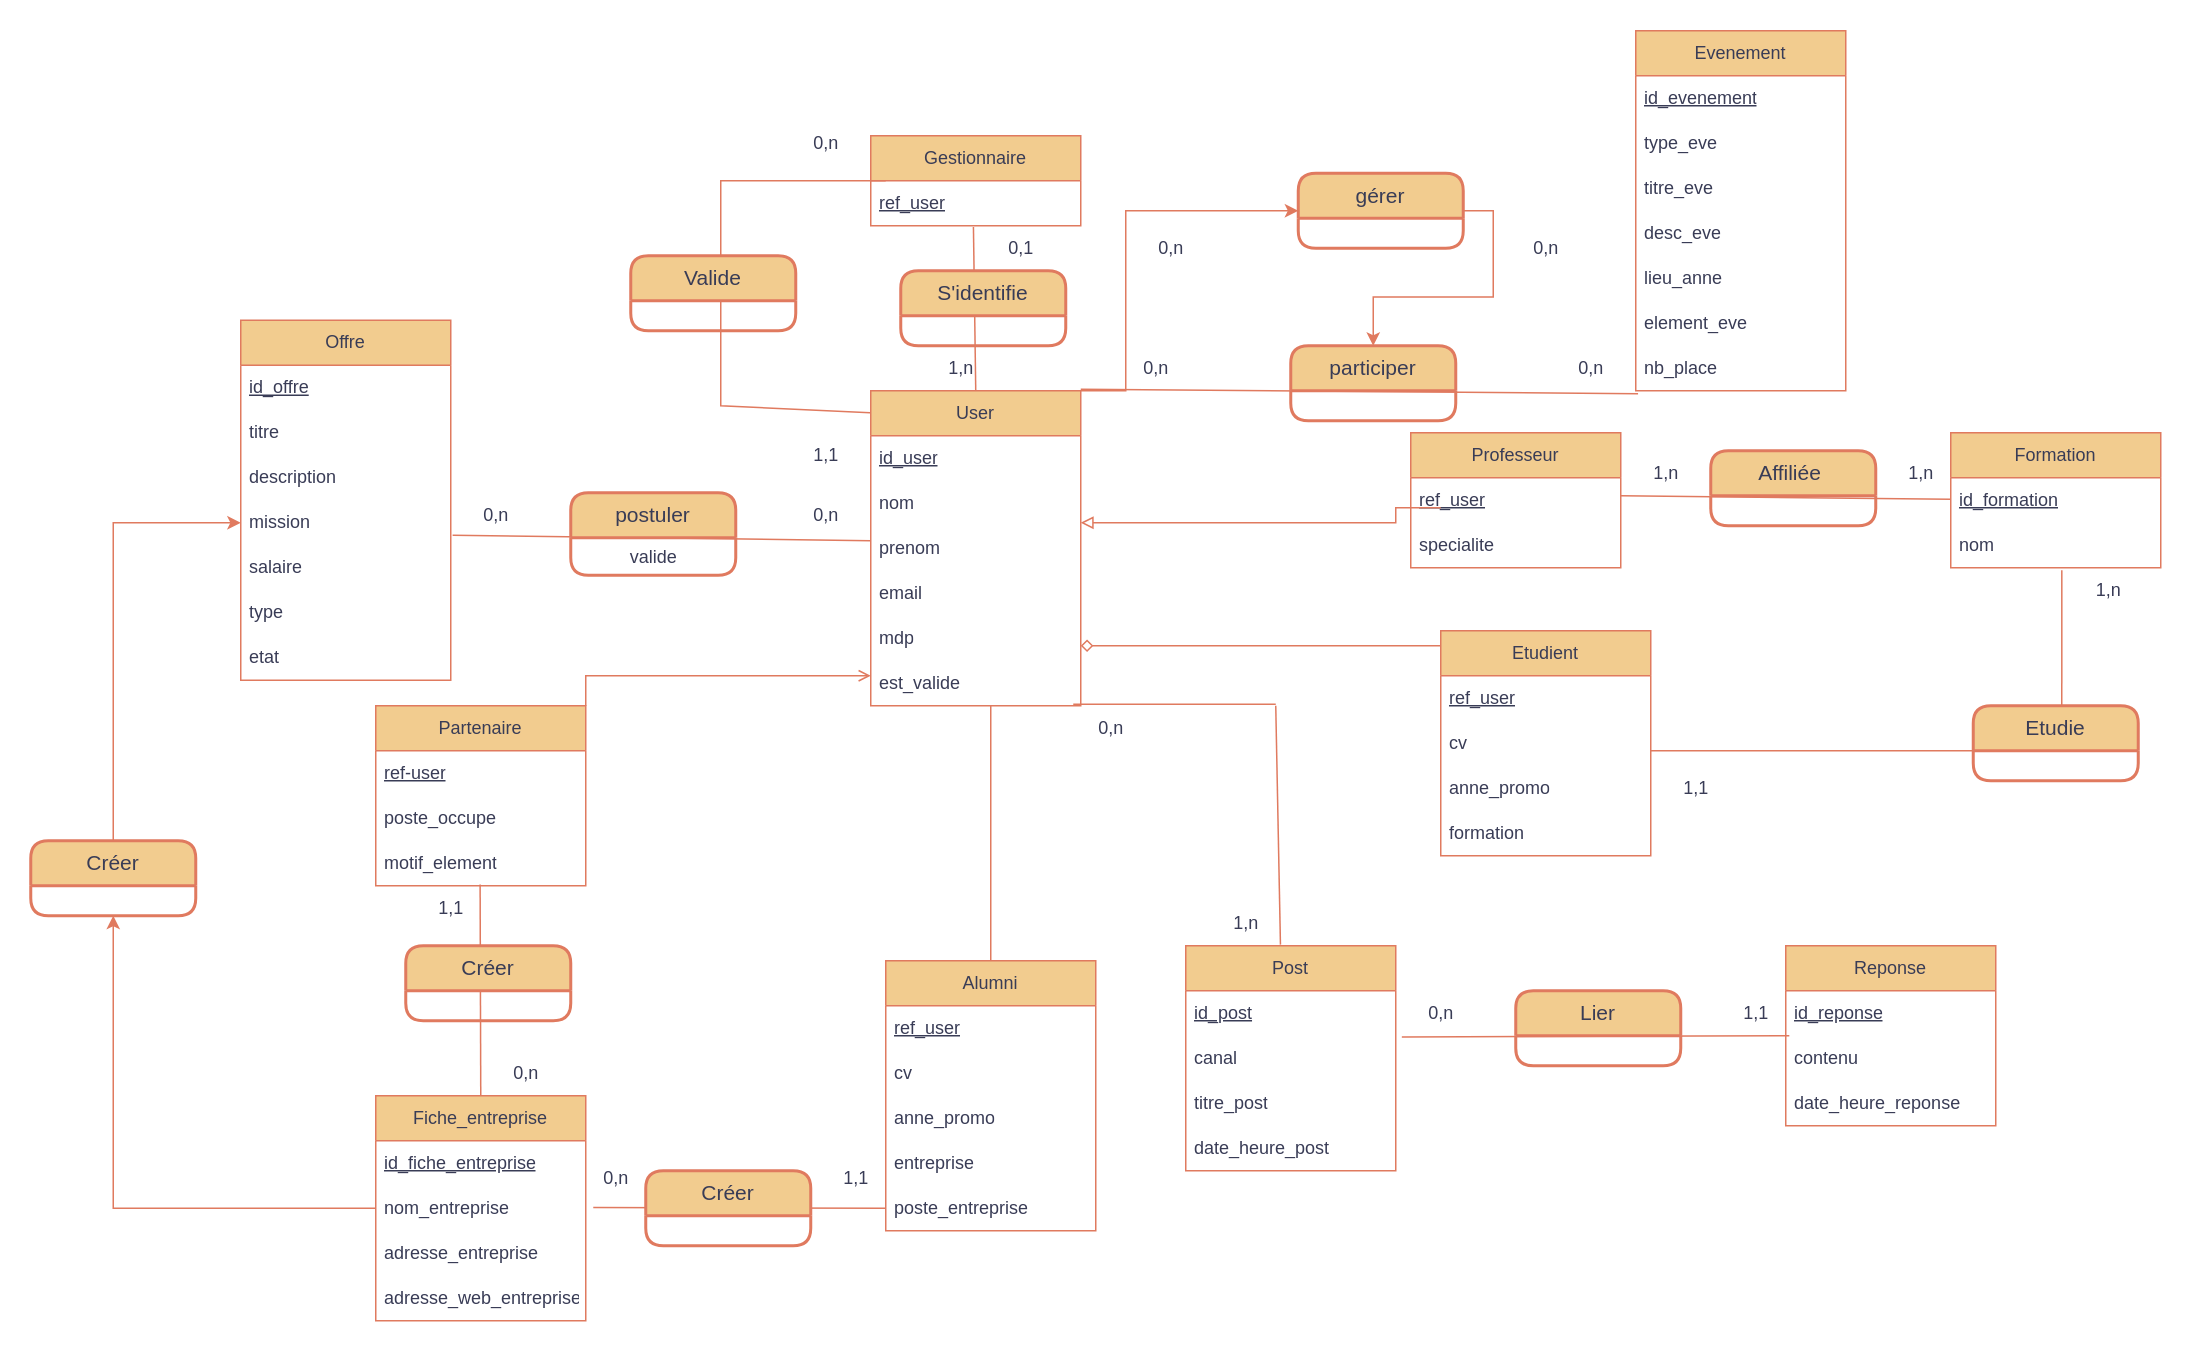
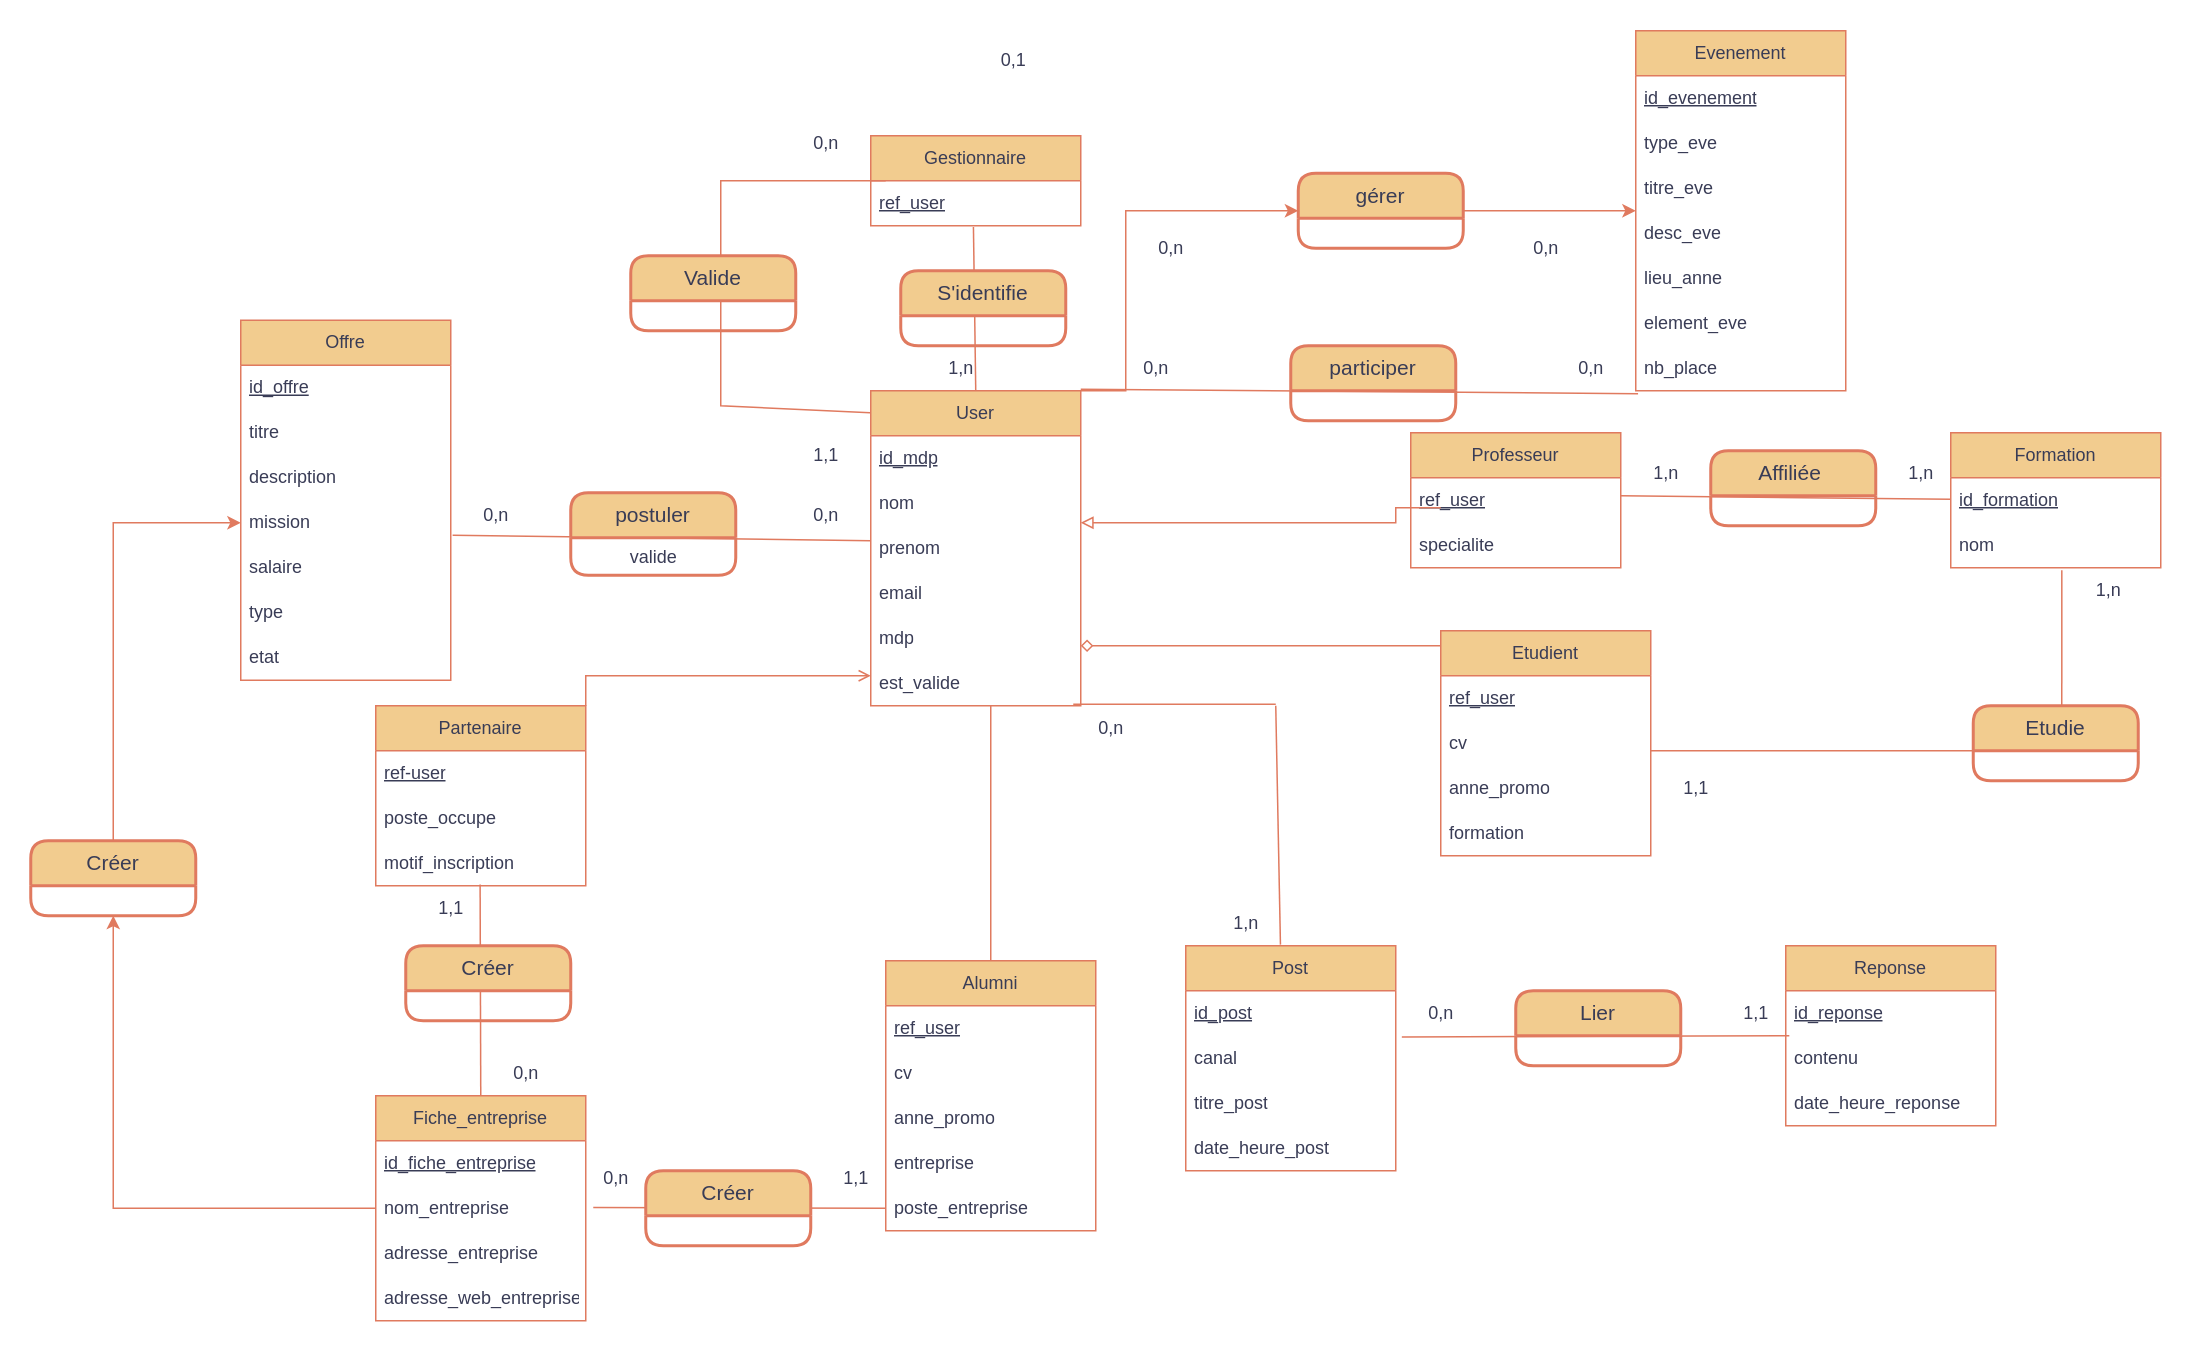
node "0,1": moved (1021, 248) -> (1013, 61)
edge "gérer" -> "participer": now "gérer" -> "Evenement"
node "id_user": label "id_user" -> "id_mdp"
node "motif_element": label "motif_element" -> "motif_inscription"
